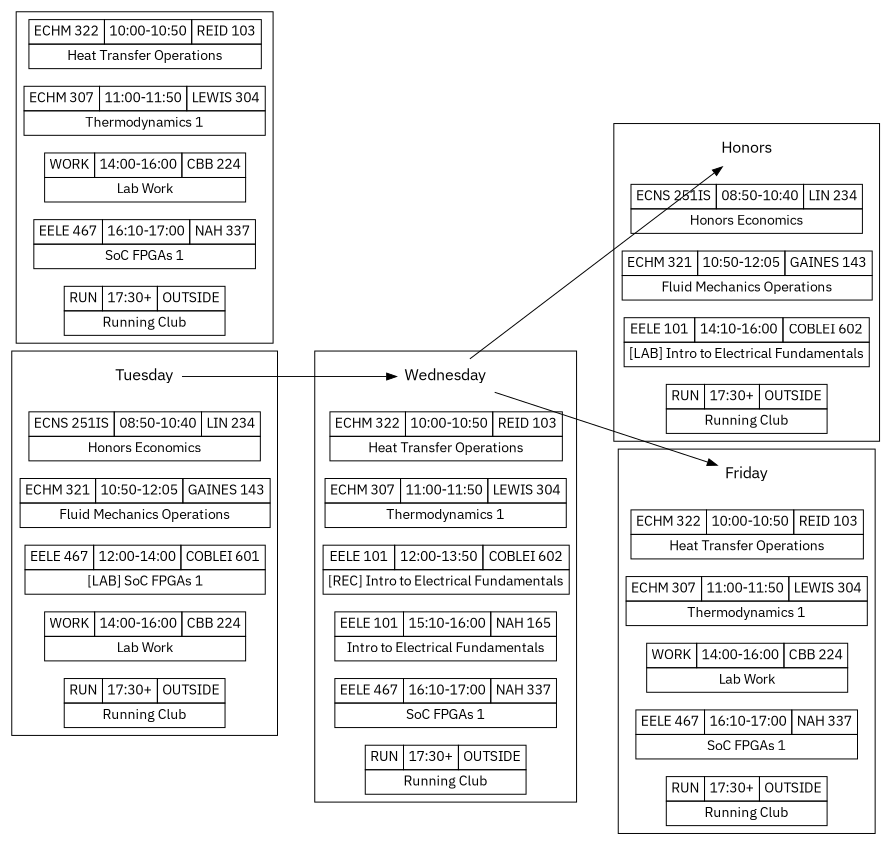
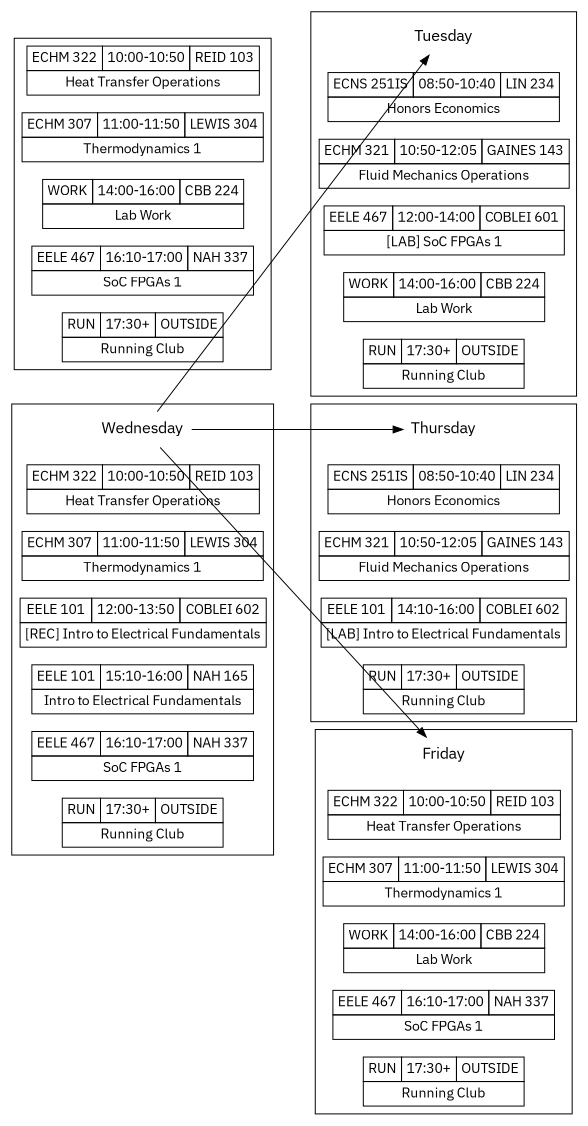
node "Honors": label "Honors" -> "Thursday"
edge "Tuesday" -> "Wednesday": reversed
